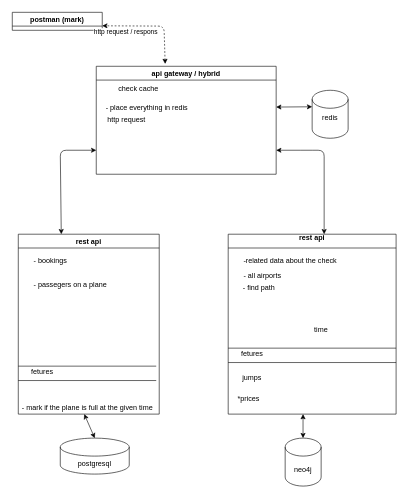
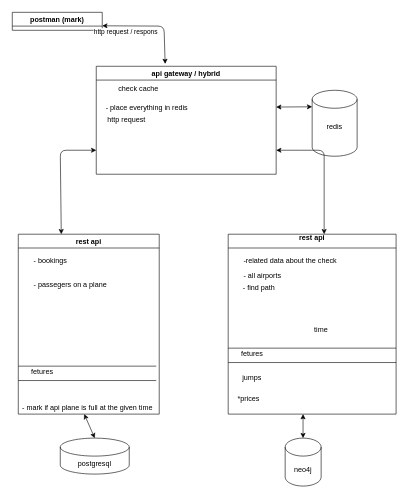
edge "postman (mark)" -- "api gateway / hybrid": style dashed -> solid
node "redis": size 36x48 -> 45x66
node "- mark if the plane is full at the given time": label "- mark if the plane is full at the given time" -> "- mark if api plane is full at the given time"
